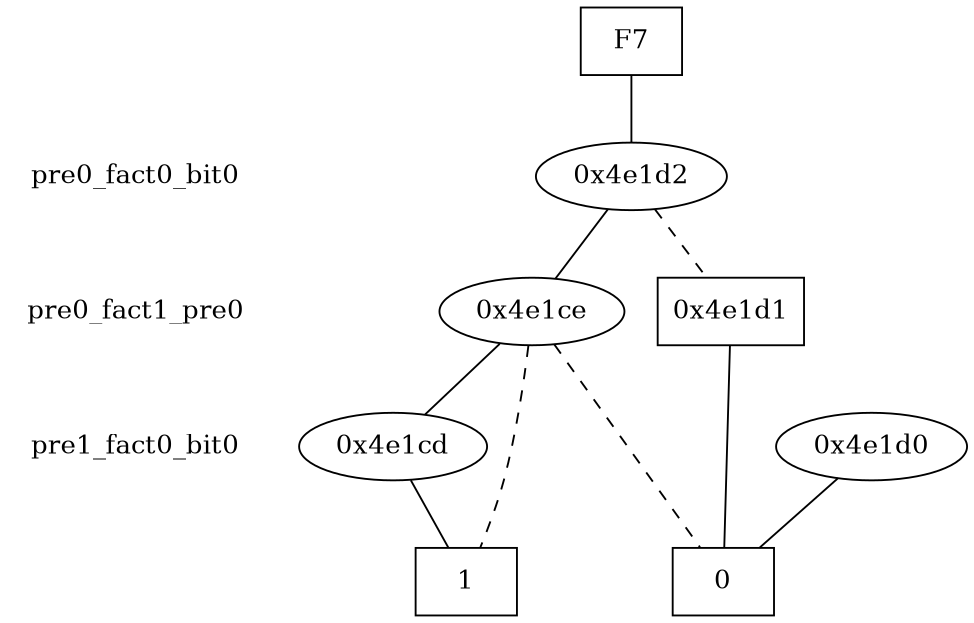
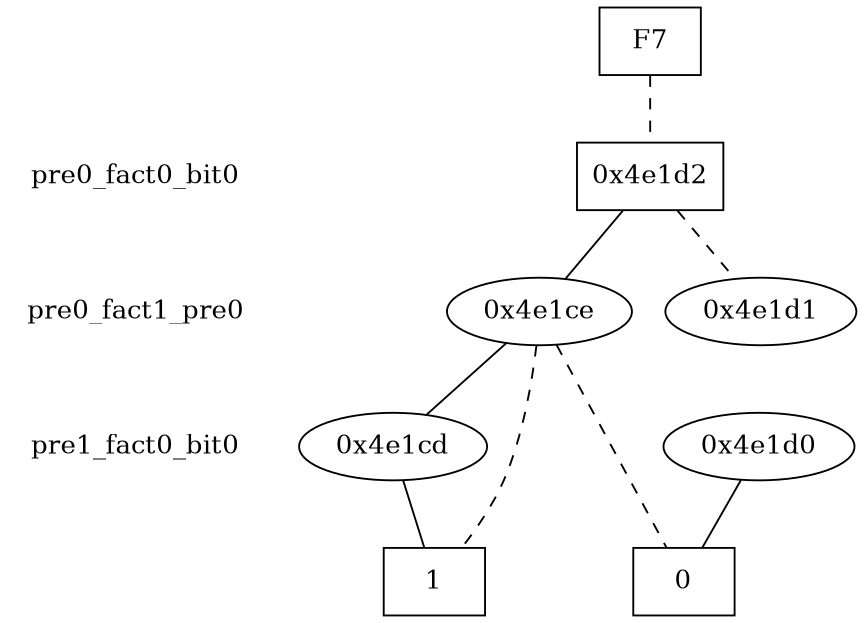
edge "F7" -- "0x4e1d2": style solid -> dashed
node "0x4e1d2": shape ellipse -> box
node "0x4e1d1": shape box -> ellipse
edge "0x4e1d1" -- "0": removed
